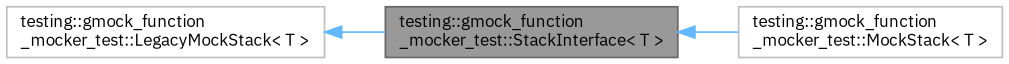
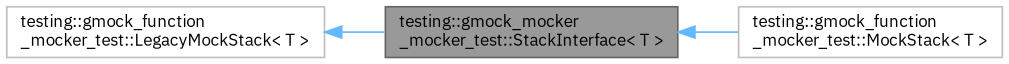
node "testing::gmock_function _mocker_test::StackInterface< T >": label "testing::gmock_function _mocker_test::StackInterface< T >" -> "testing::gmock_mocker _mocker_test::StackInterface< T >"
